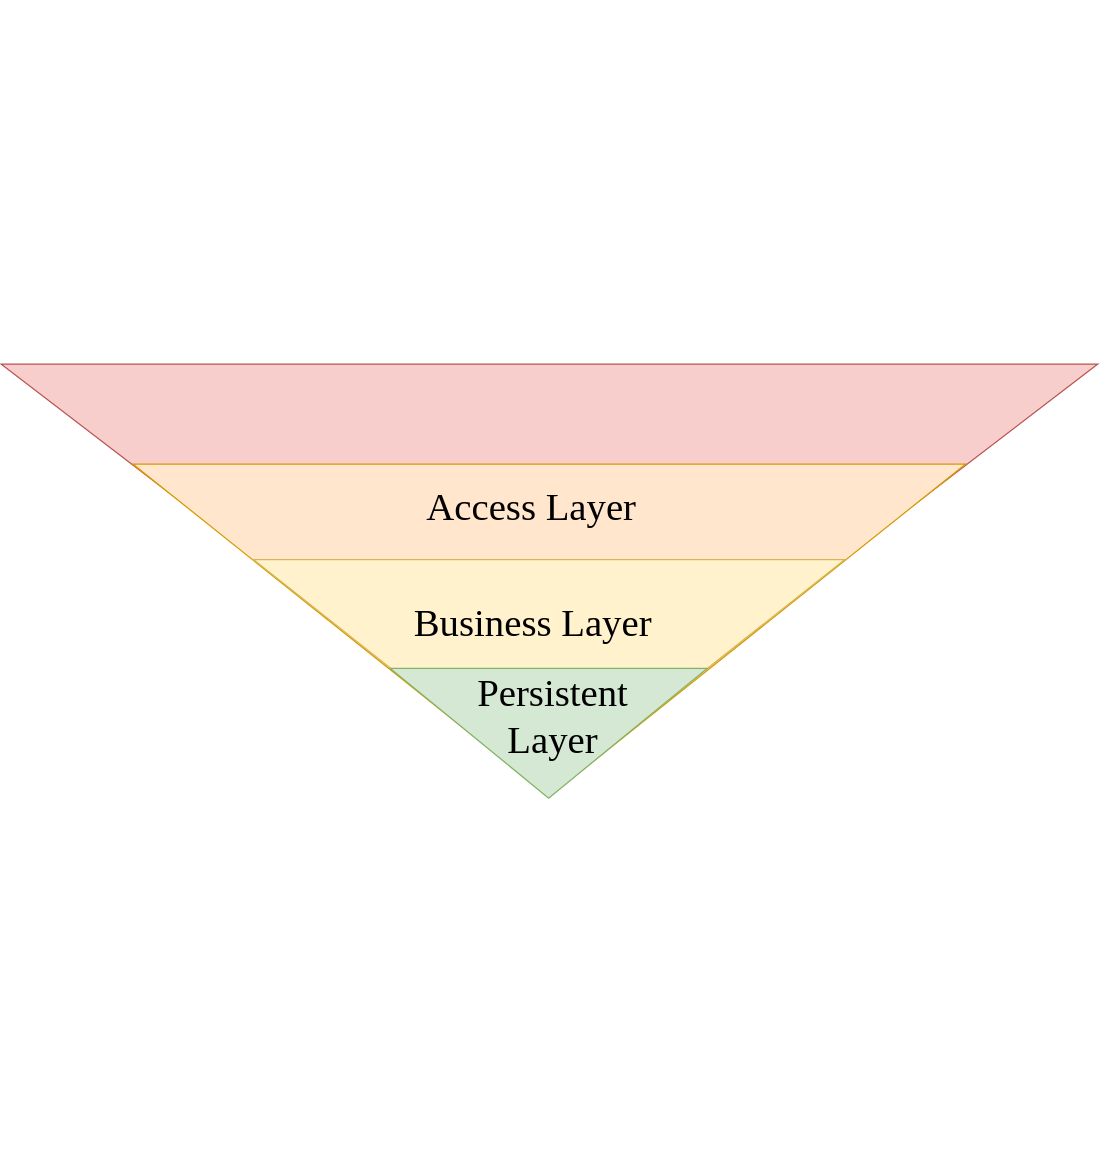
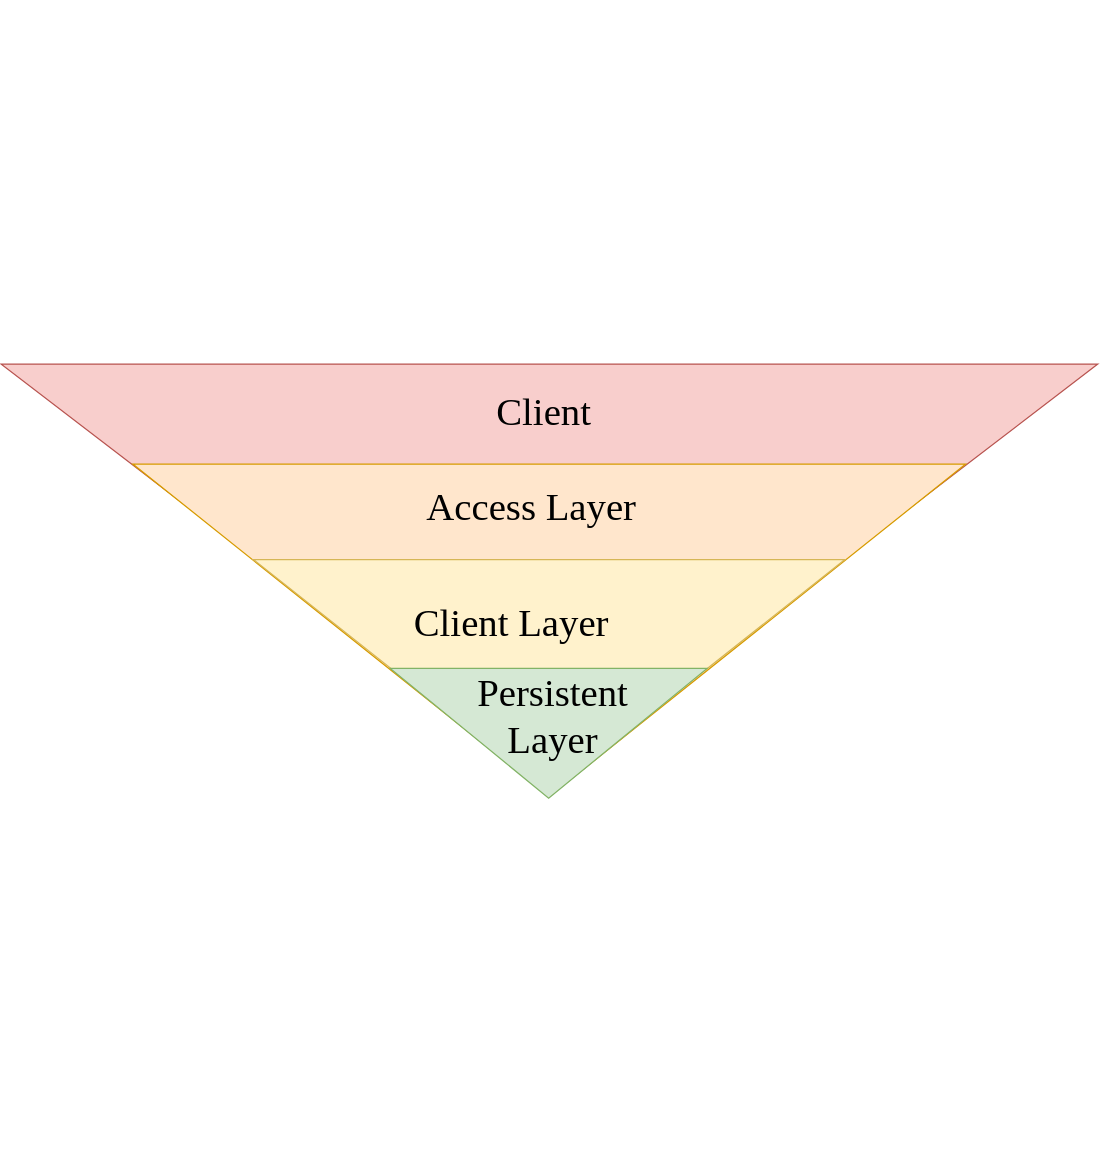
node "Client": added
node "Business Layer": label "Business Layer" -> "Client Layer"
